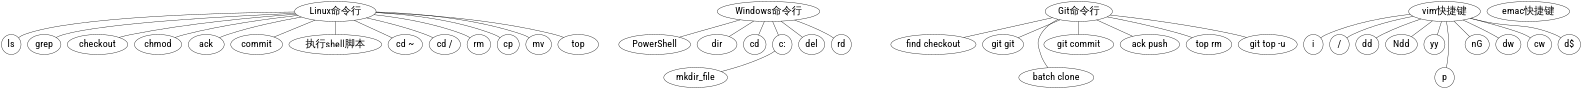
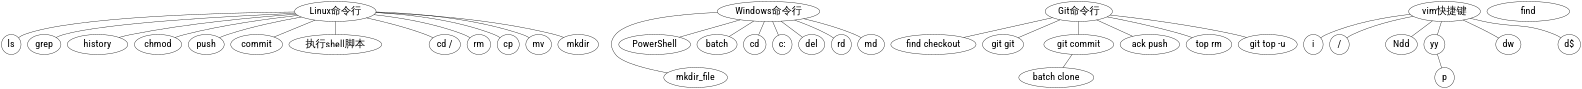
node "emac快捷键": label "emac快捷键" -> "find"
edge "Git命令行" -- "batch clone": now "git commit" -- "batch clone"
node "checkout": label "checkout" -> "history"
node "ack": label "ack" -> "push"
node "cd ~": removed
node "top": label "top" -> "mkdir"
node "dir": label "dir" -> "batch"
node "md": added
node "dd": removed
node "nG": removed
node "cw": removed
edge "vim快捷键" -- "p": now "yy" -- "p"
edge "c:" -- "mkdir_file": now "Windows命令行" -- "mkdir_file"
